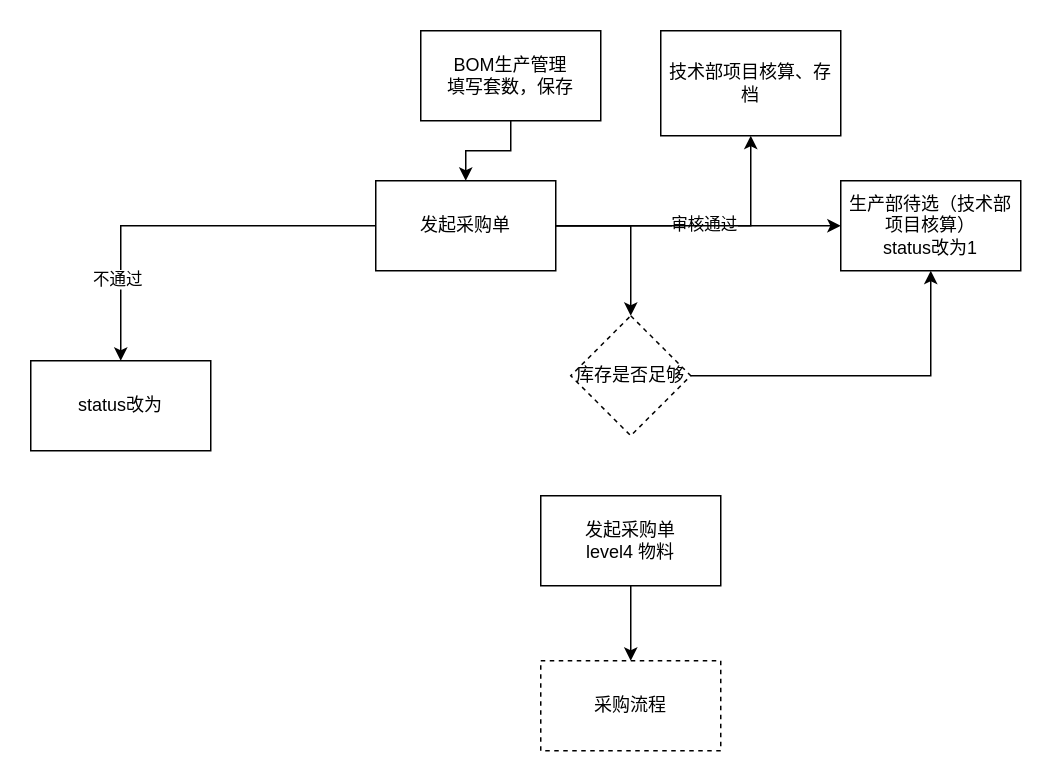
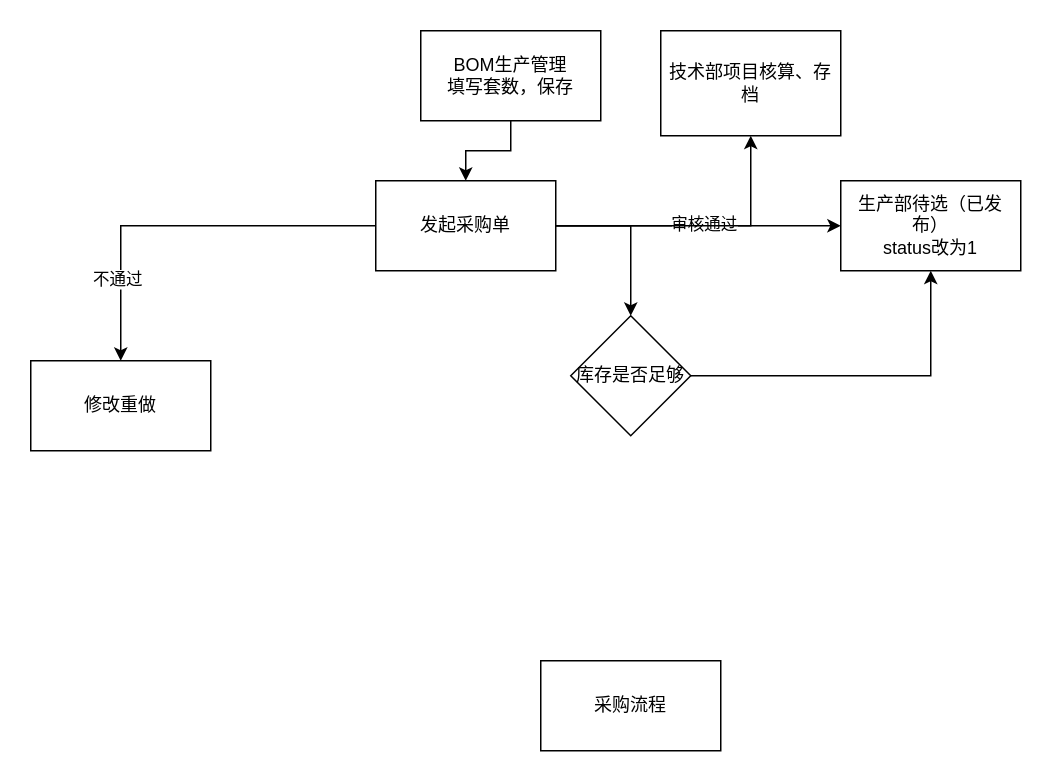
node "生产部待选（技术部项目核算） status改为1": label "生产部待选（技术部项目核算） status改为1" -> "生产部待选（已发布） status改为1"
node "库存是否足够": style dashed -> solid
node "status改为": label "status改为" -> "修改重做"
node "发起采购单 level4 物料": removed
edge "发起采购单 level4 物料" -> "采购流程": removed
node "采购流程": style dashed -> solid
